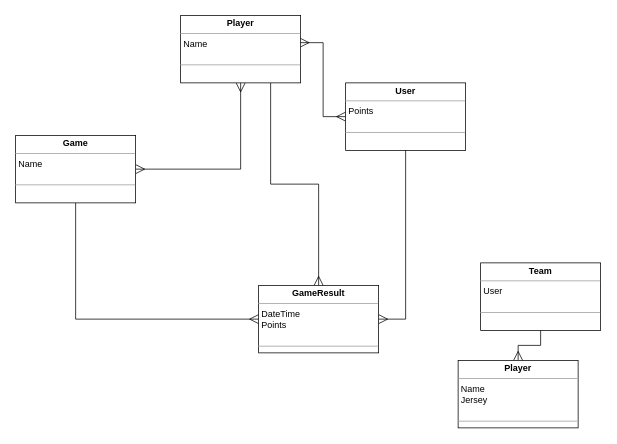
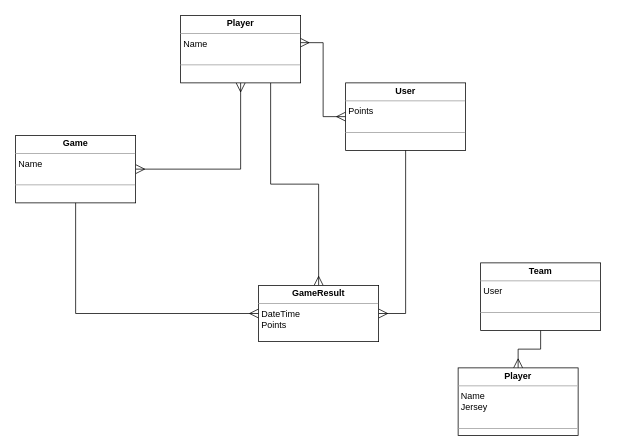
node "GameResult DateTime Points": size 120x68 -> 120x56
node "Player Name Jersey": moved (518, 394) -> (518, 402)
